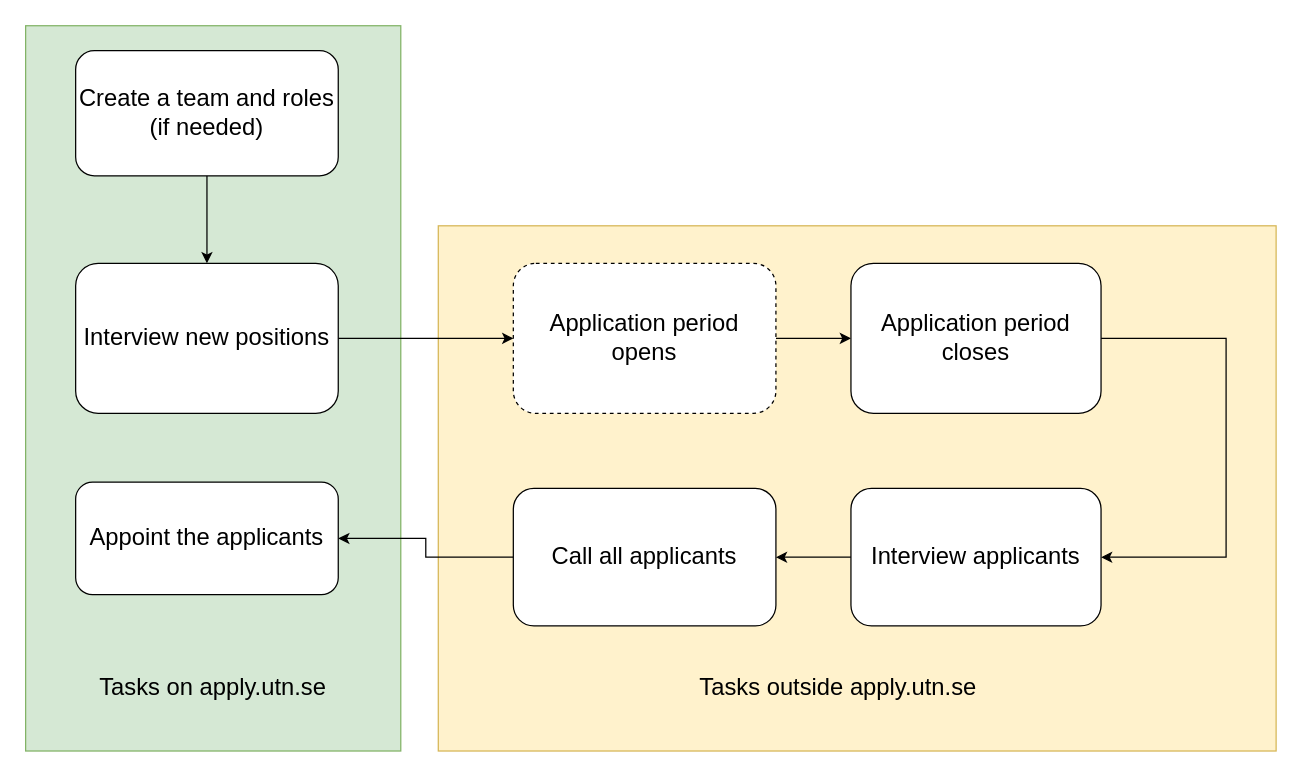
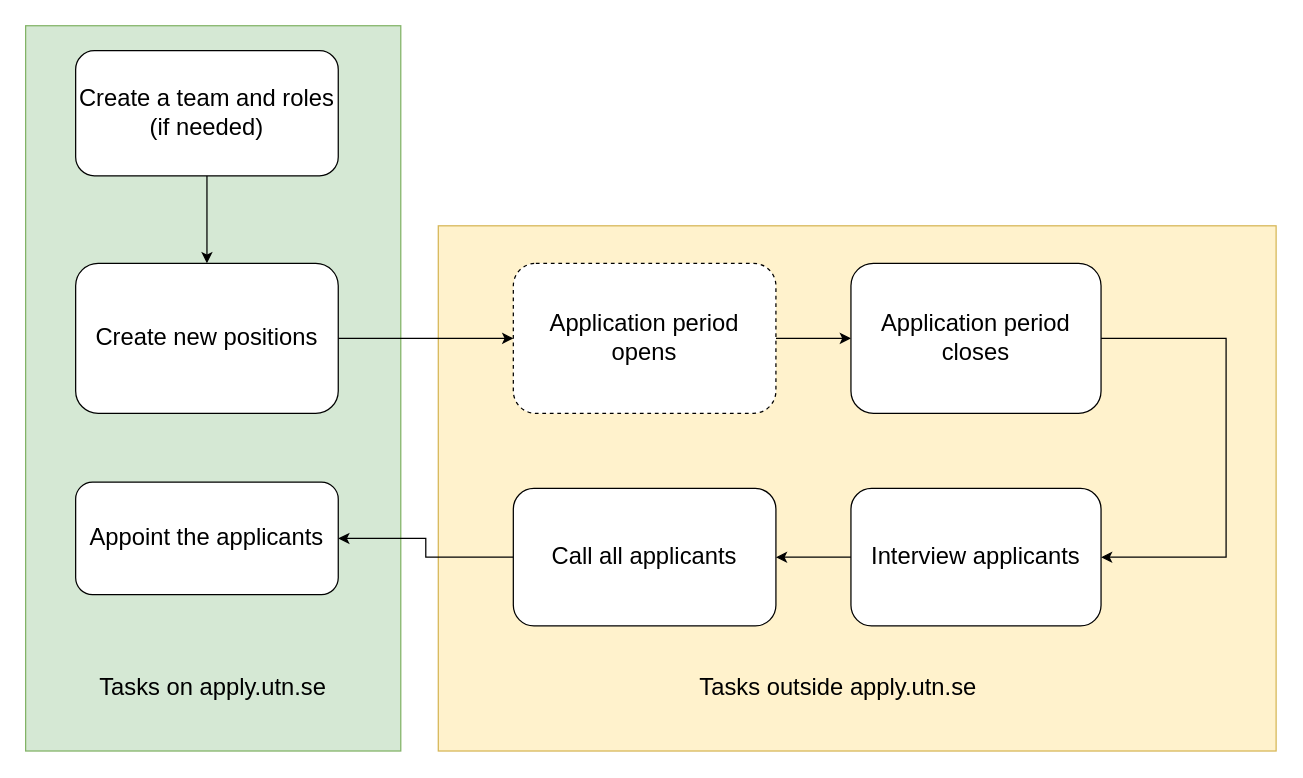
node "Interview new positions": label "Interview new positions" -> "Create new positions"
